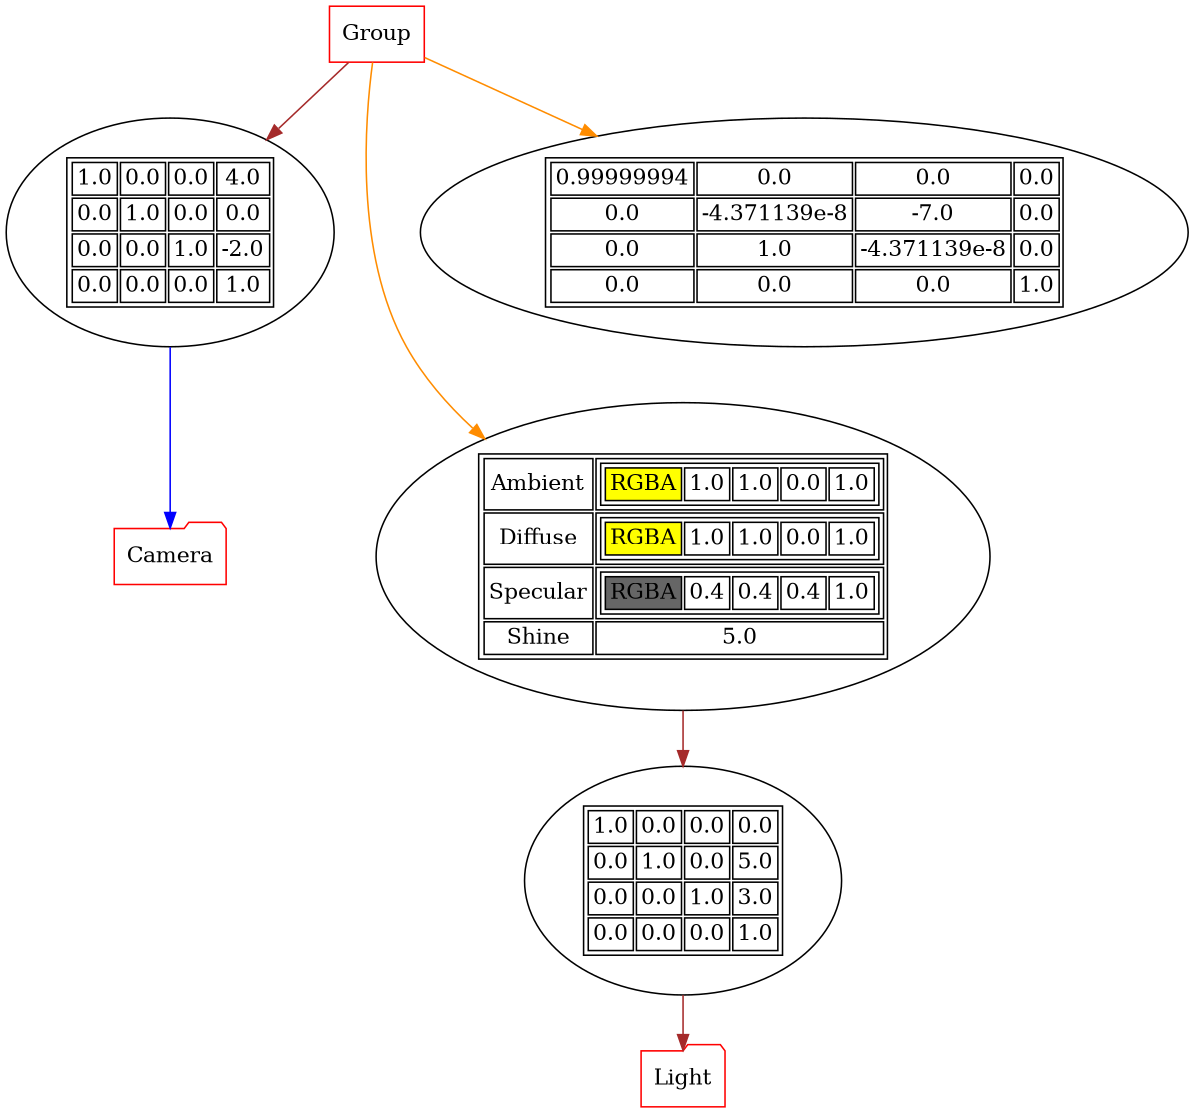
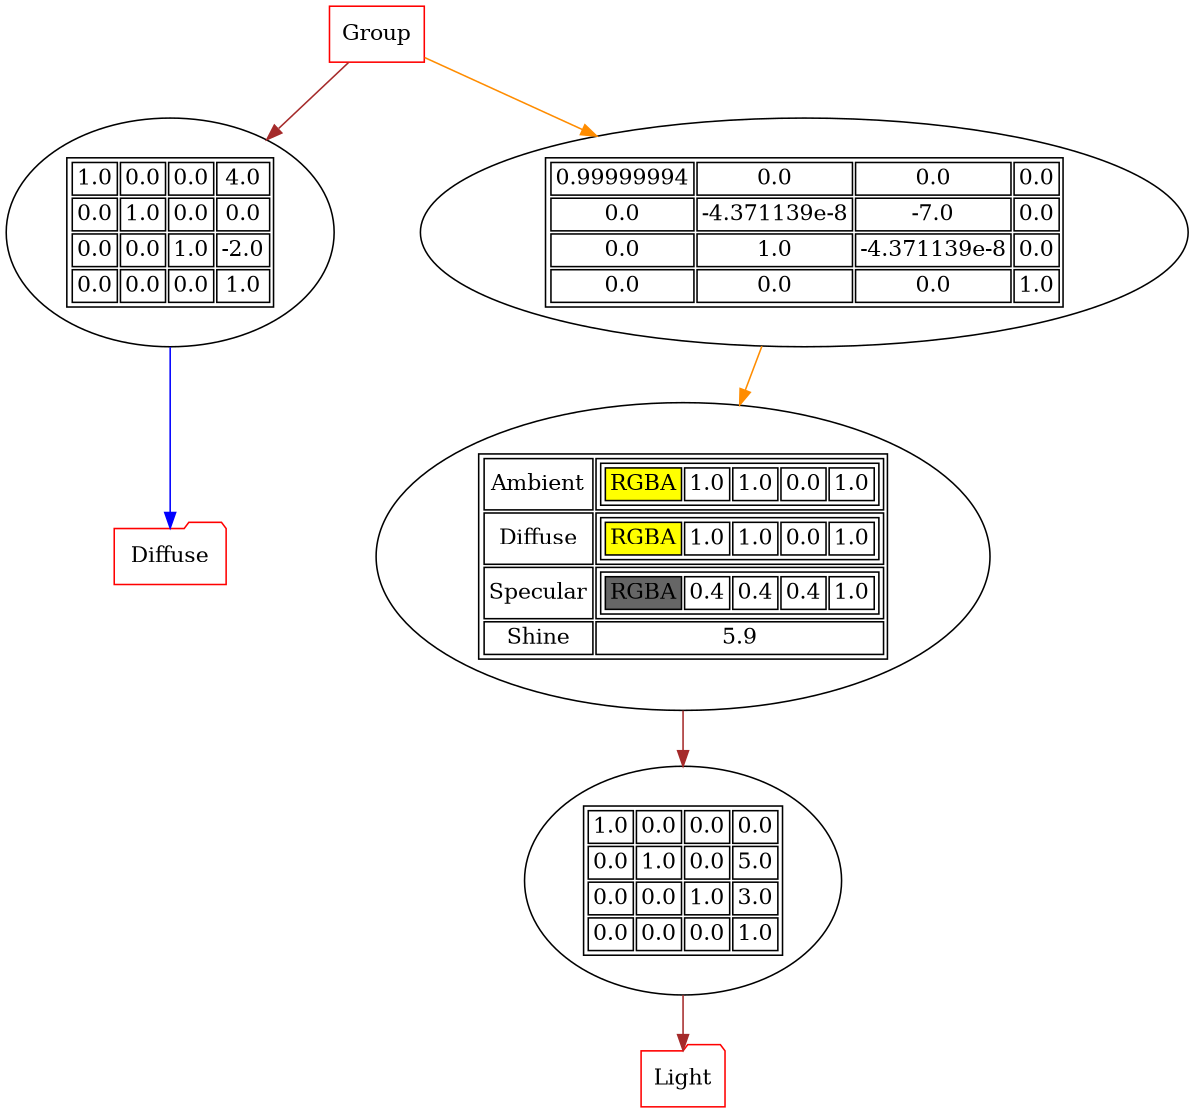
edge "Group" -> "Ambient": now "0.99999994" -> "Ambient"
node "Camera": label "Camera" -> "Diffuse"
node "Ambient": text "5.0" -> "5.9"
